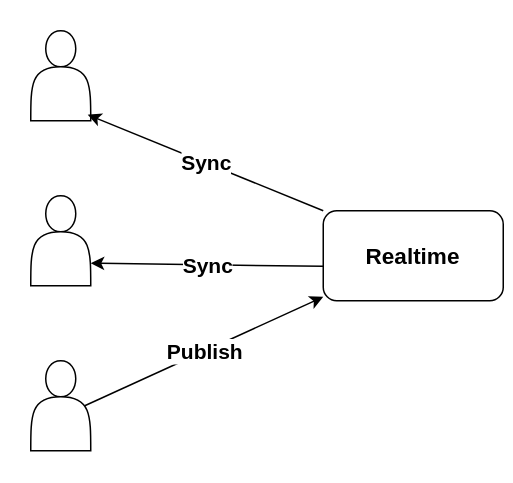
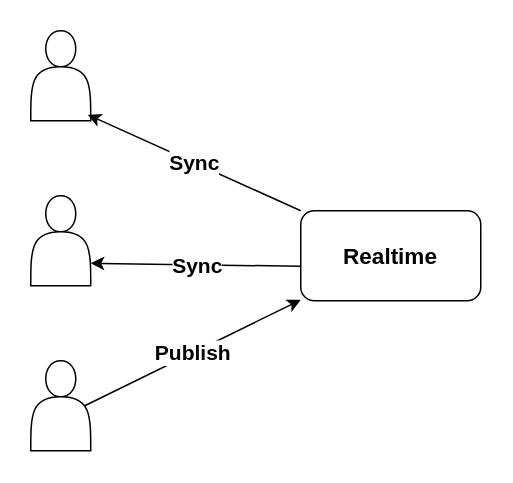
node "Realtime": moved (413, 256) -> (391, 256)
